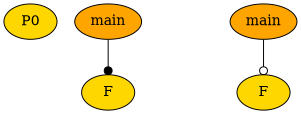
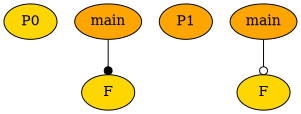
node "P1": added
